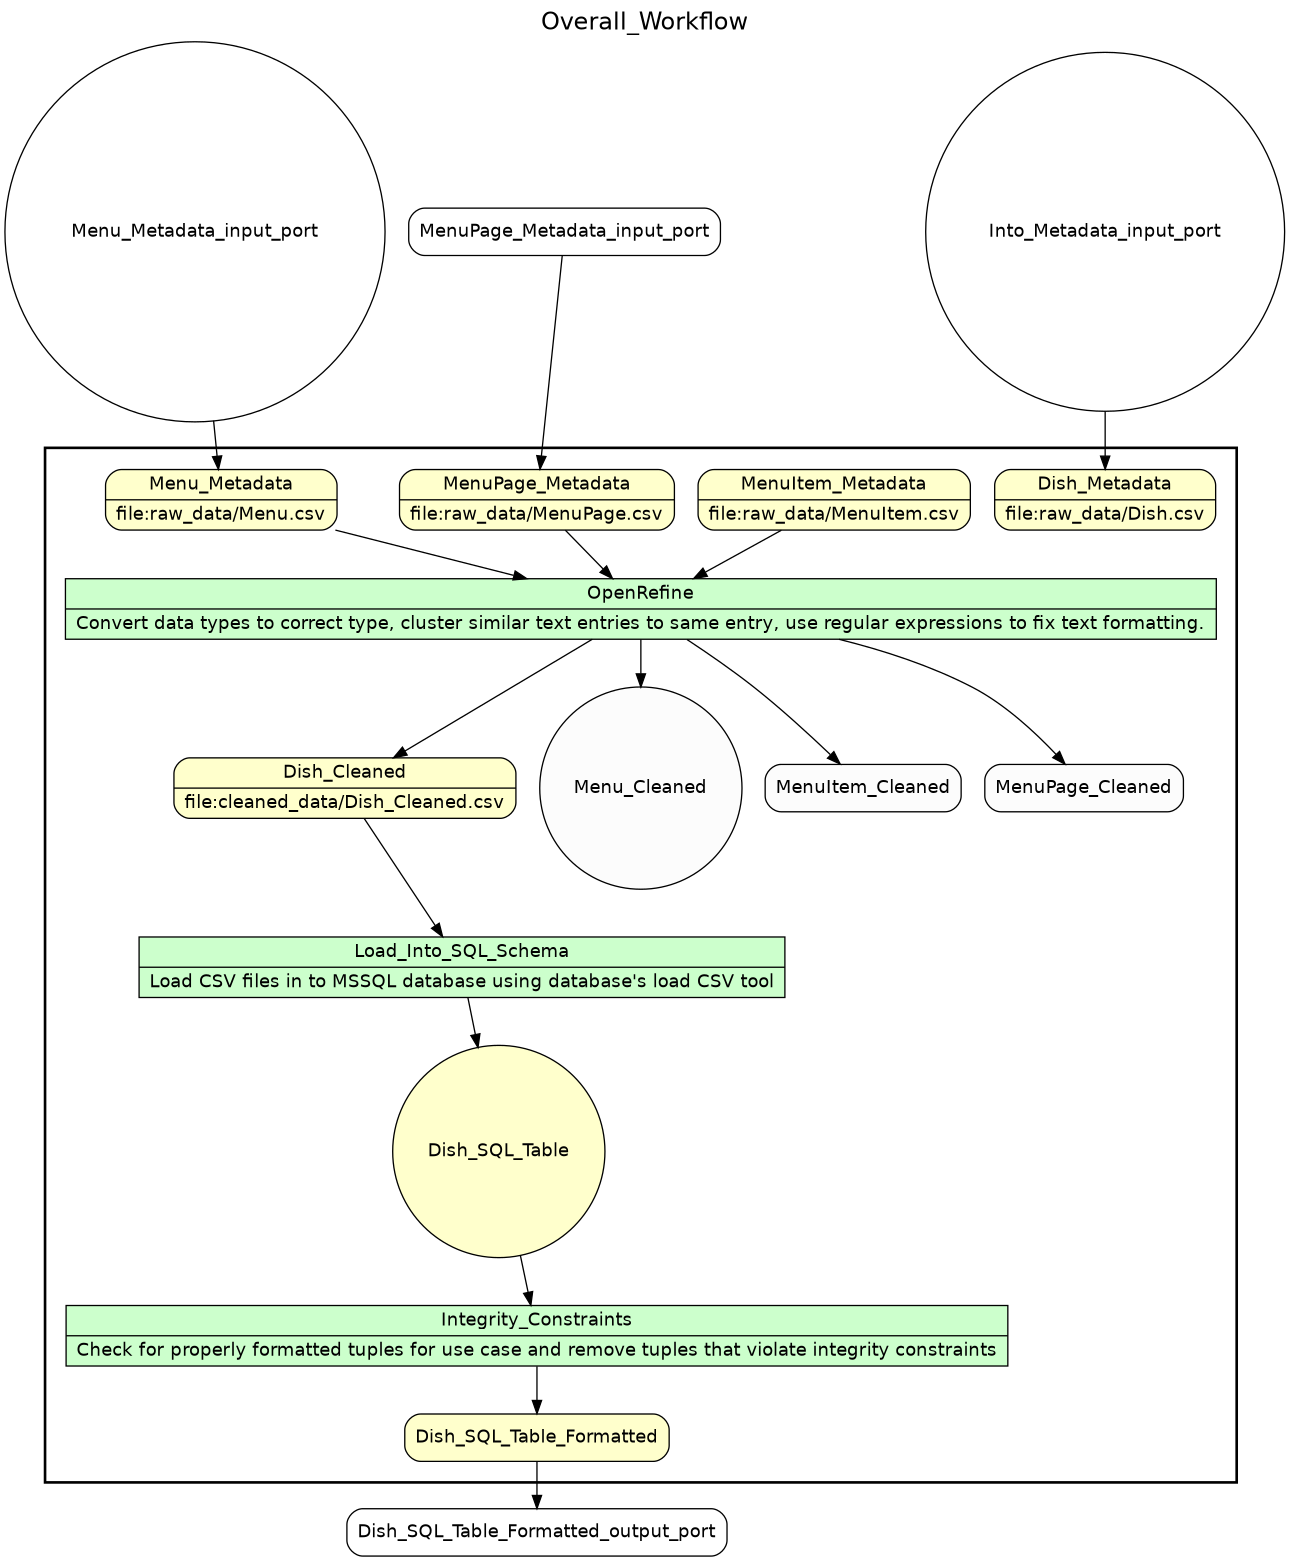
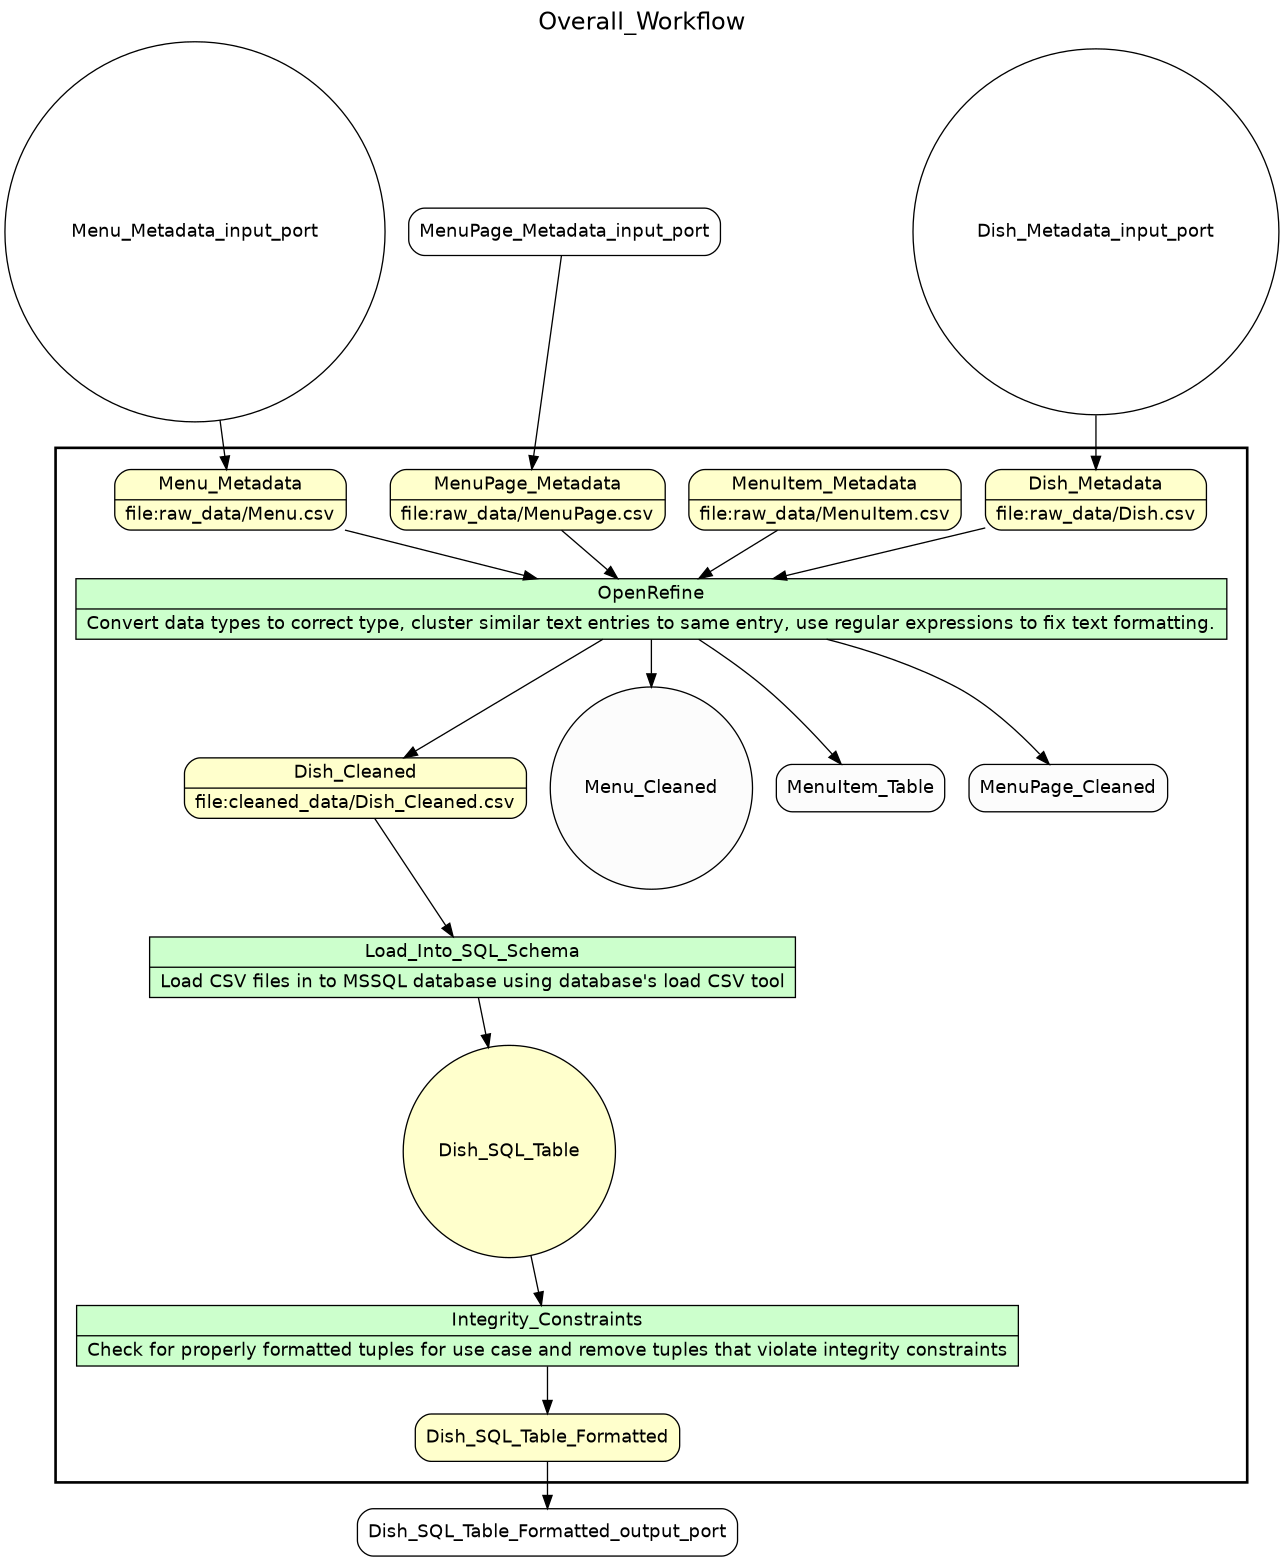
node "Into_Metadata_input_port": label "Into_Metadata_input_port" -> "Dish_Metadata_input_port"
edge "Dish_Metadata" -> "OpenRefine": added
node "MenuItem_Cleaned": label "MenuItem_Cleaned" -> "MenuItem_Table"
